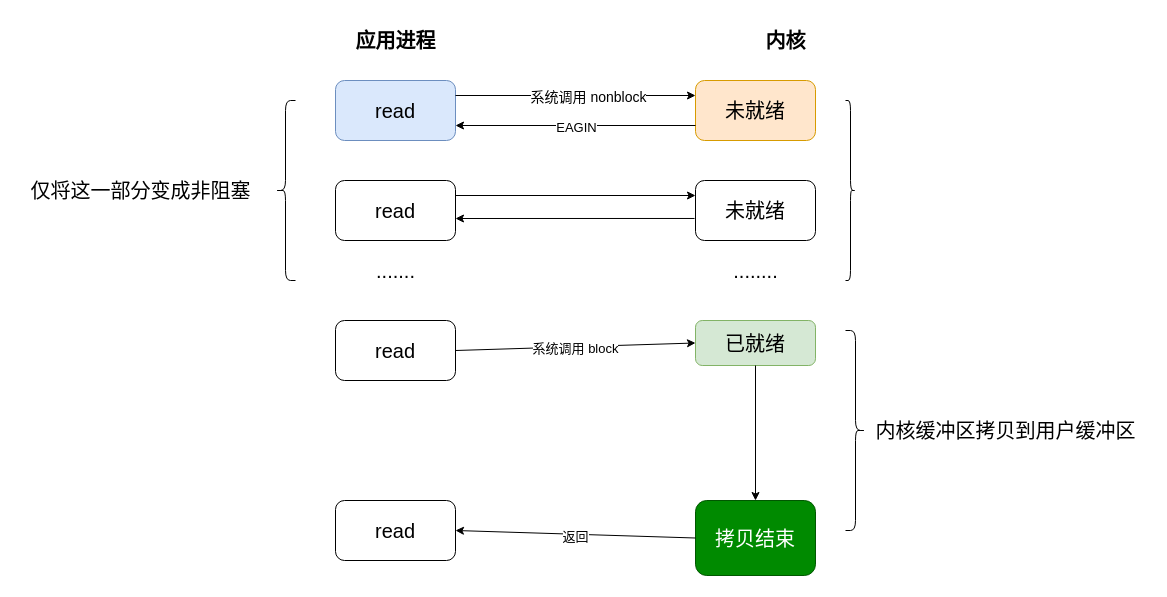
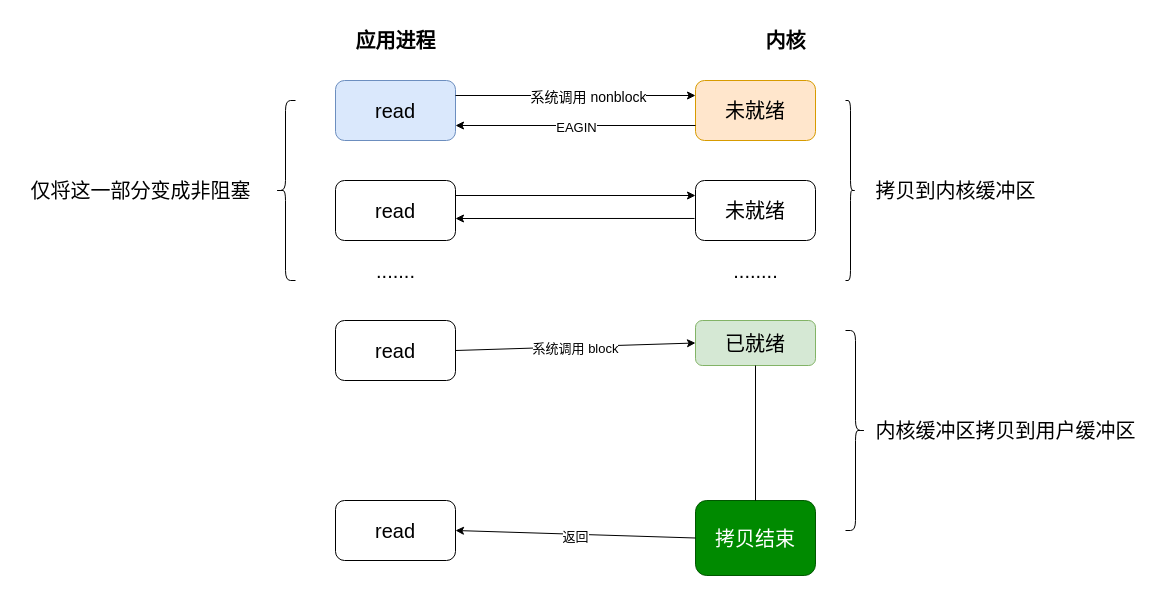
node "拷贝到内核缓冲区": added
edge "已就绪" -> "拷贝结束": arrowhead classic -> none
